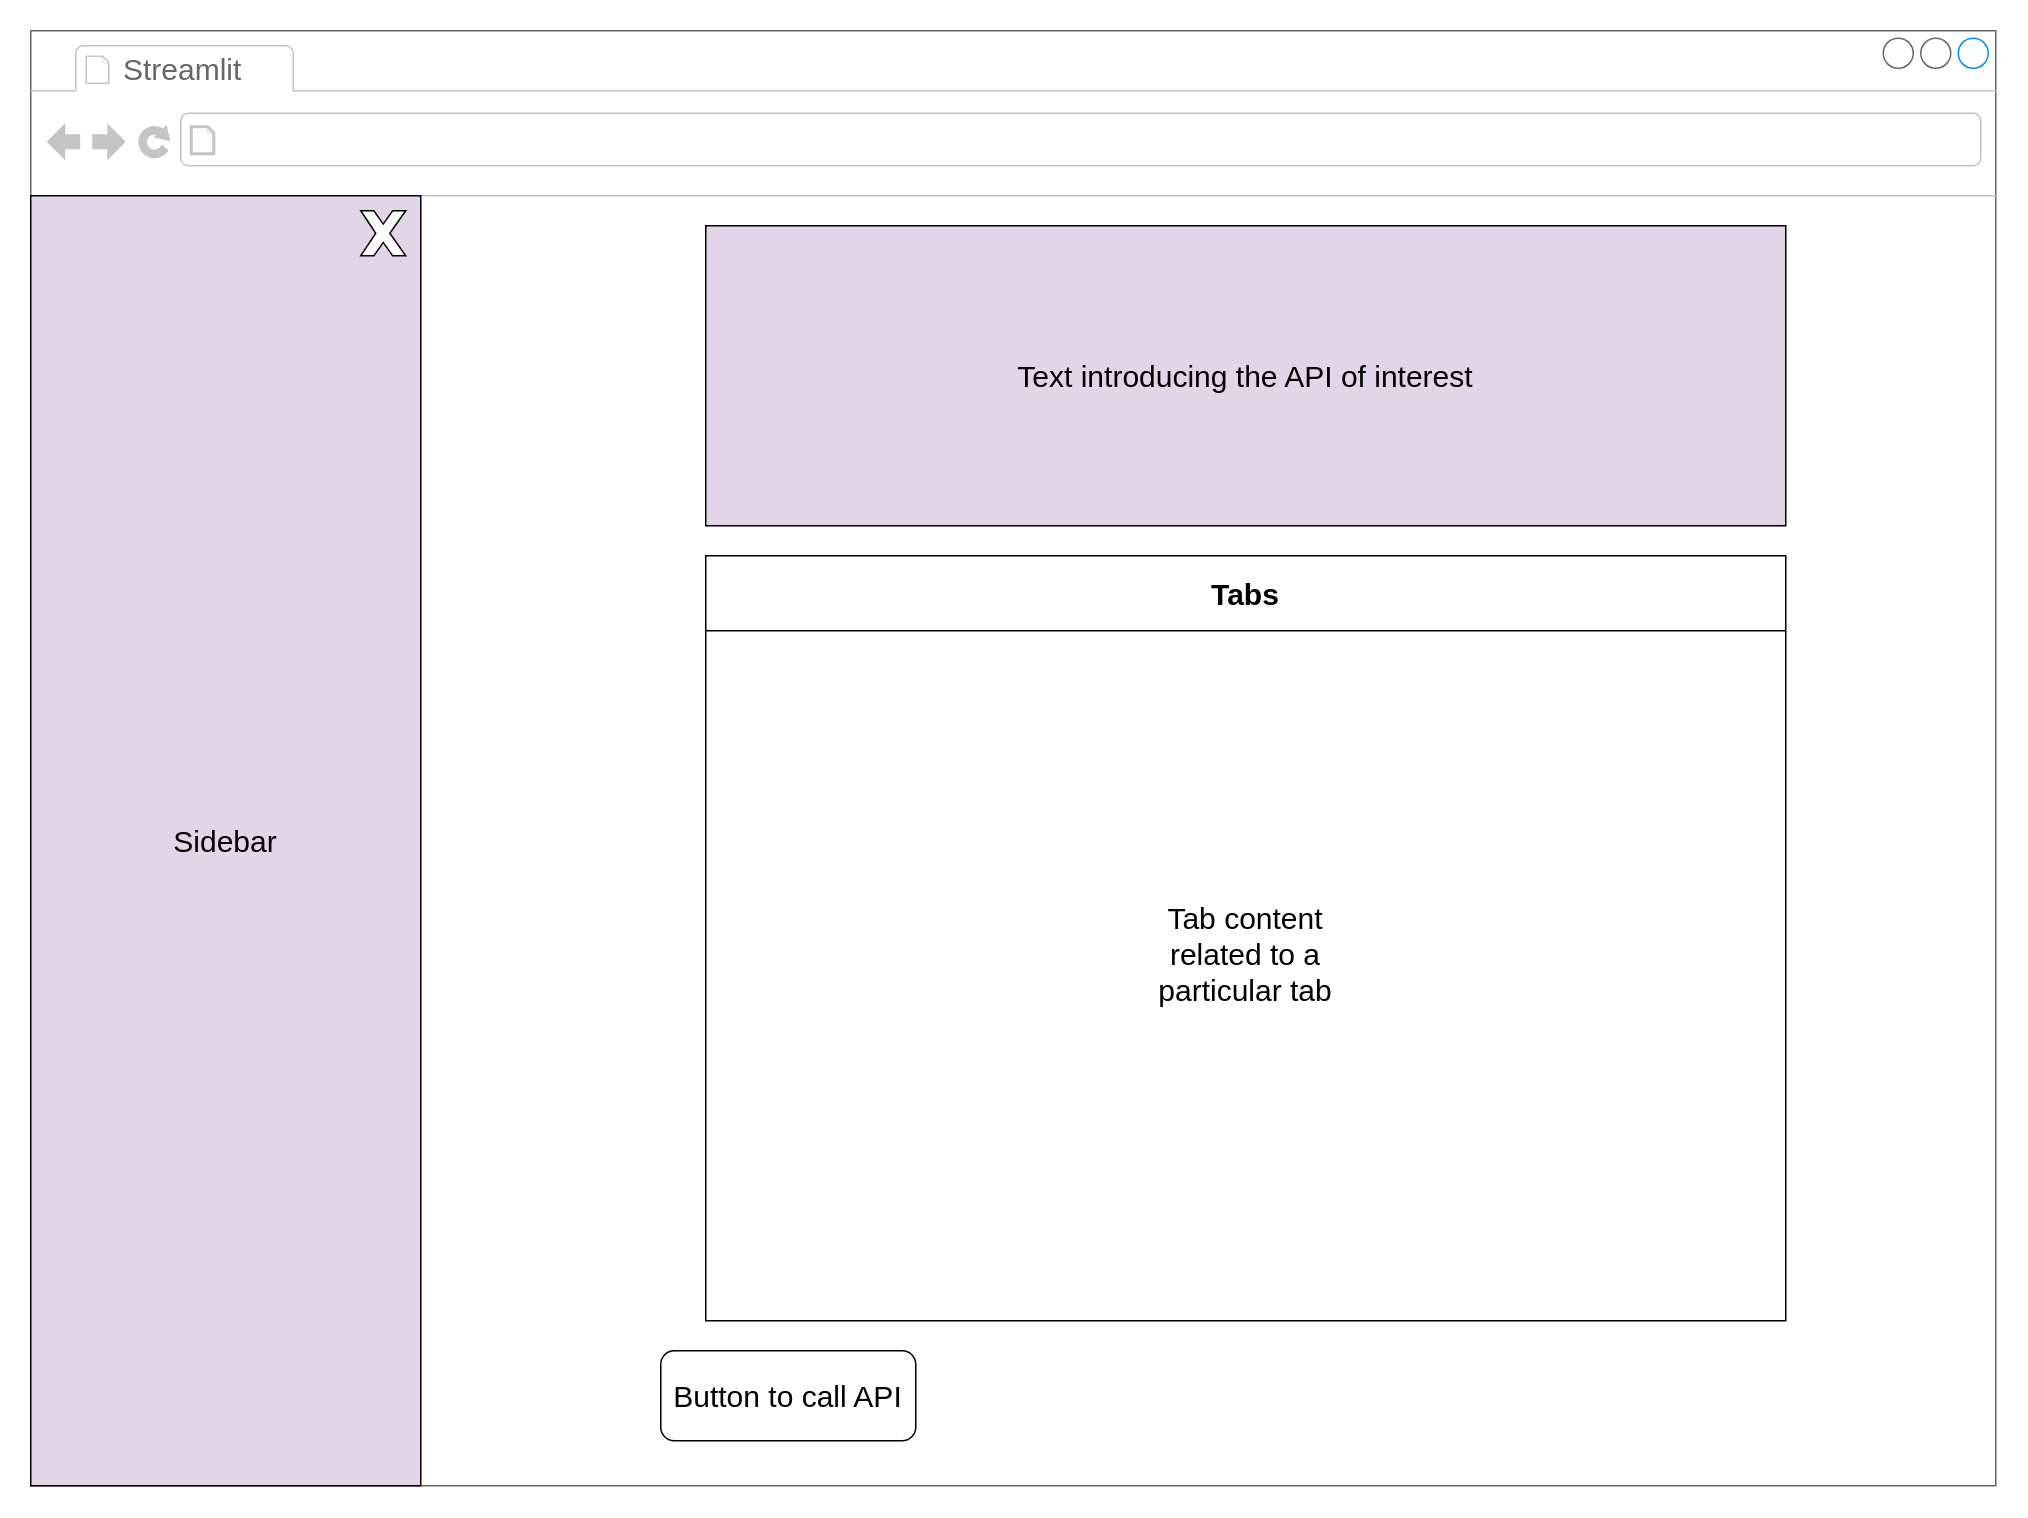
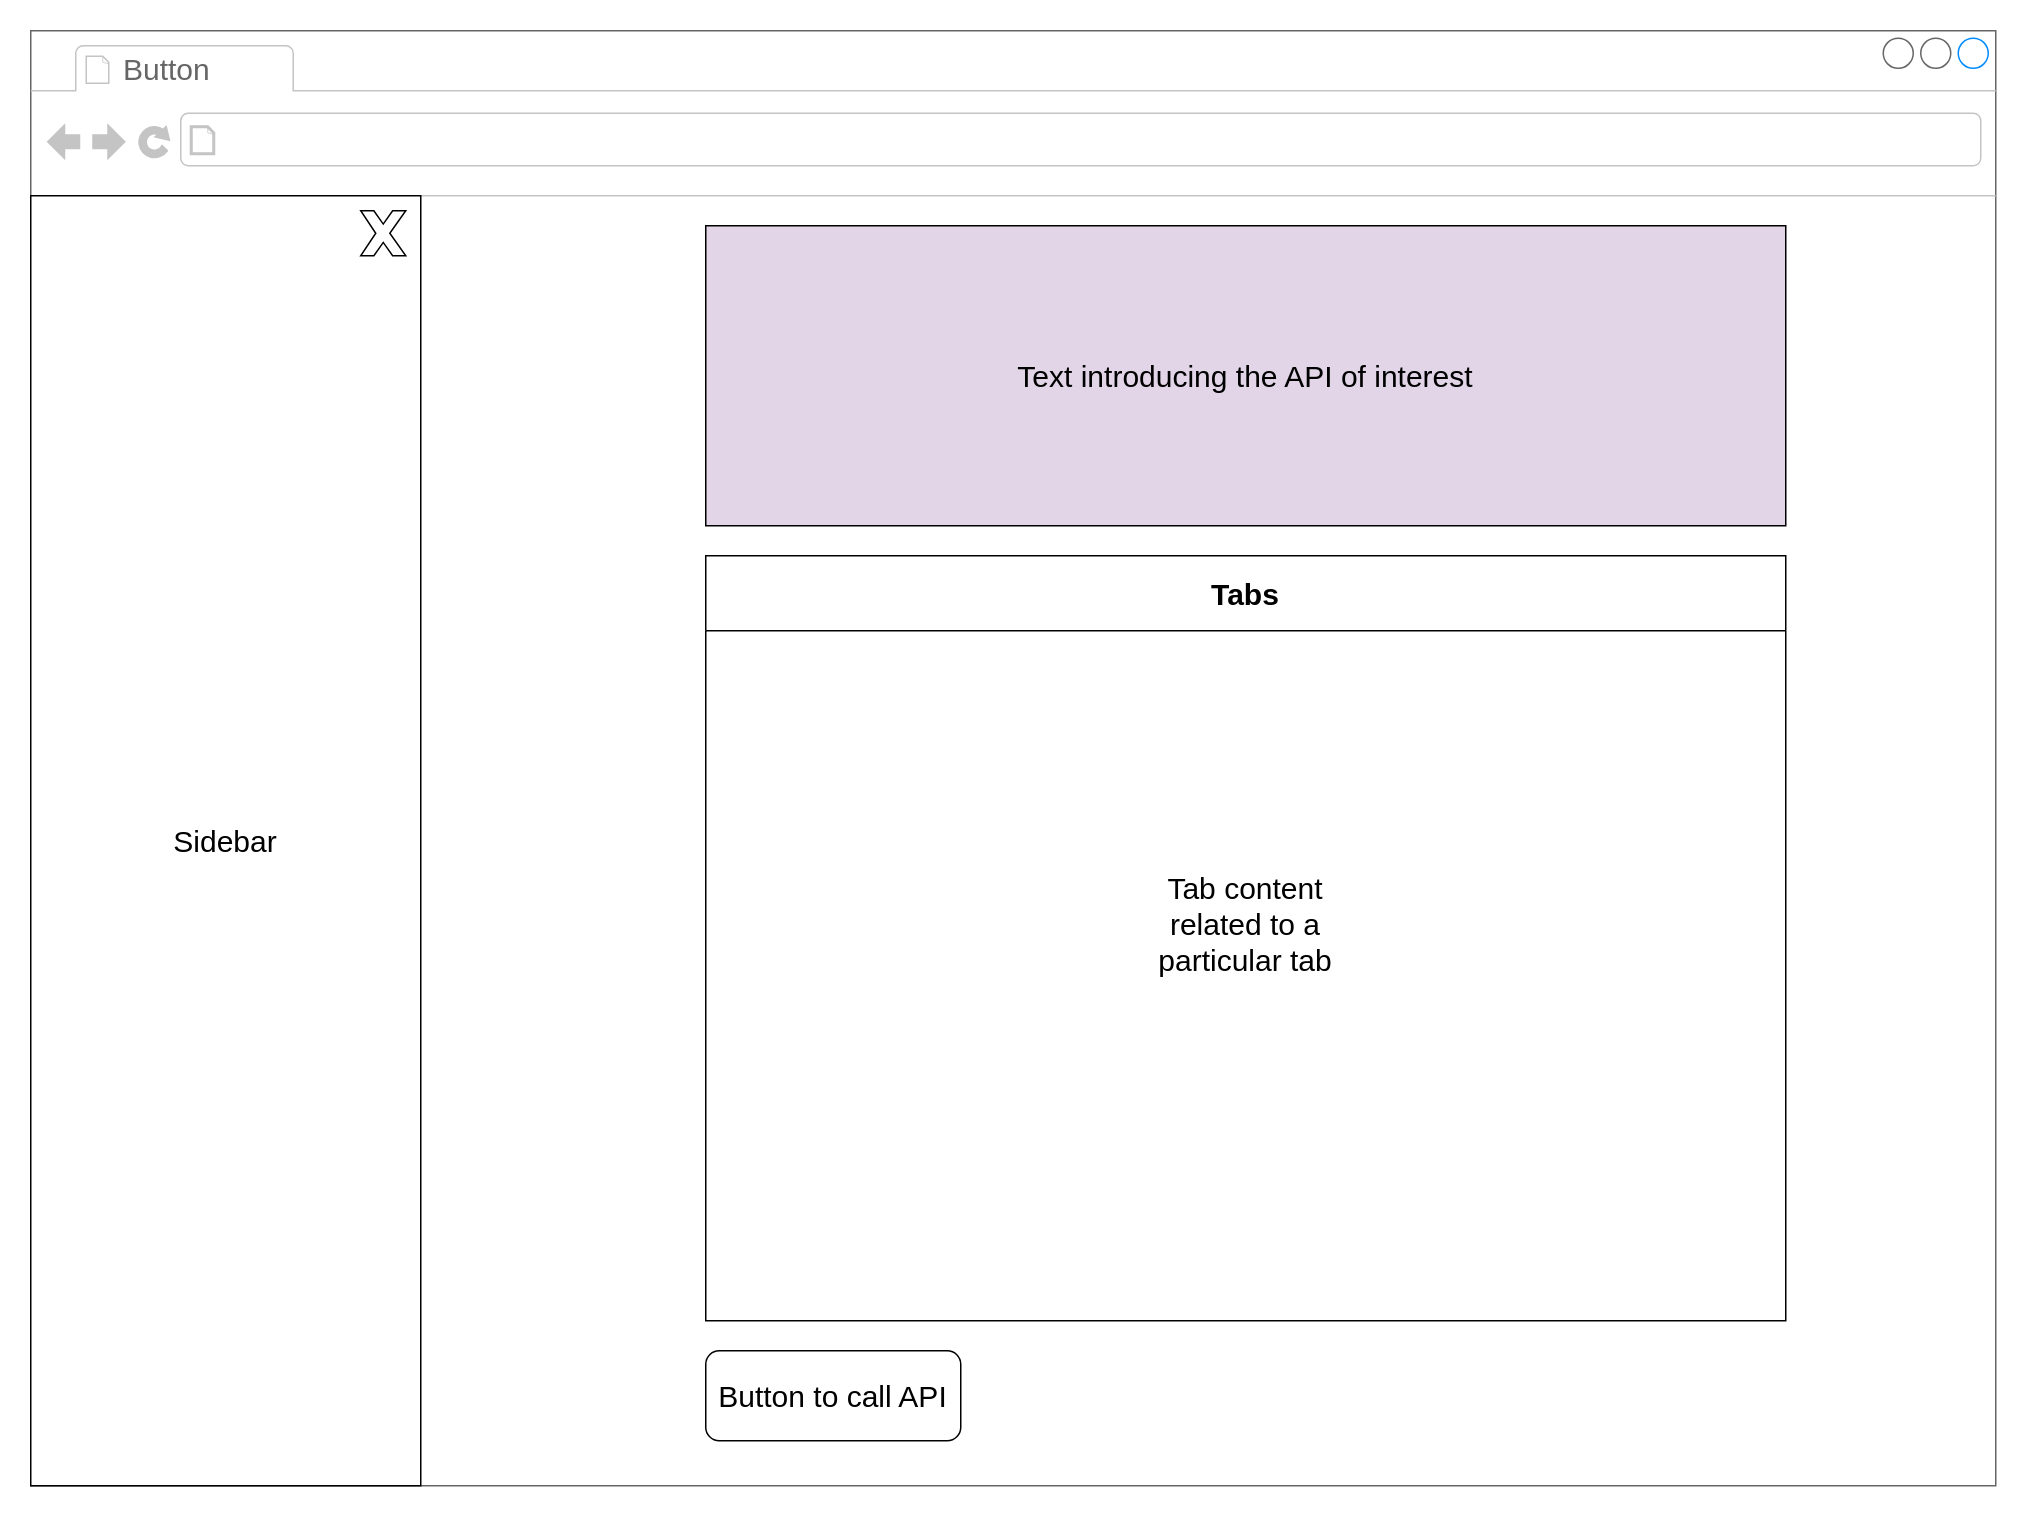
node "Streamlit": label "Streamlit" -> "Button"
node "Sidebar": fillcolor #e1d5e7 -> #ffffff
node "Tab content related to a particular tab": moved (1246, 953) -> (1246, 923)
node "Button to call API": moved (788, 1396) -> (833, 1396)
